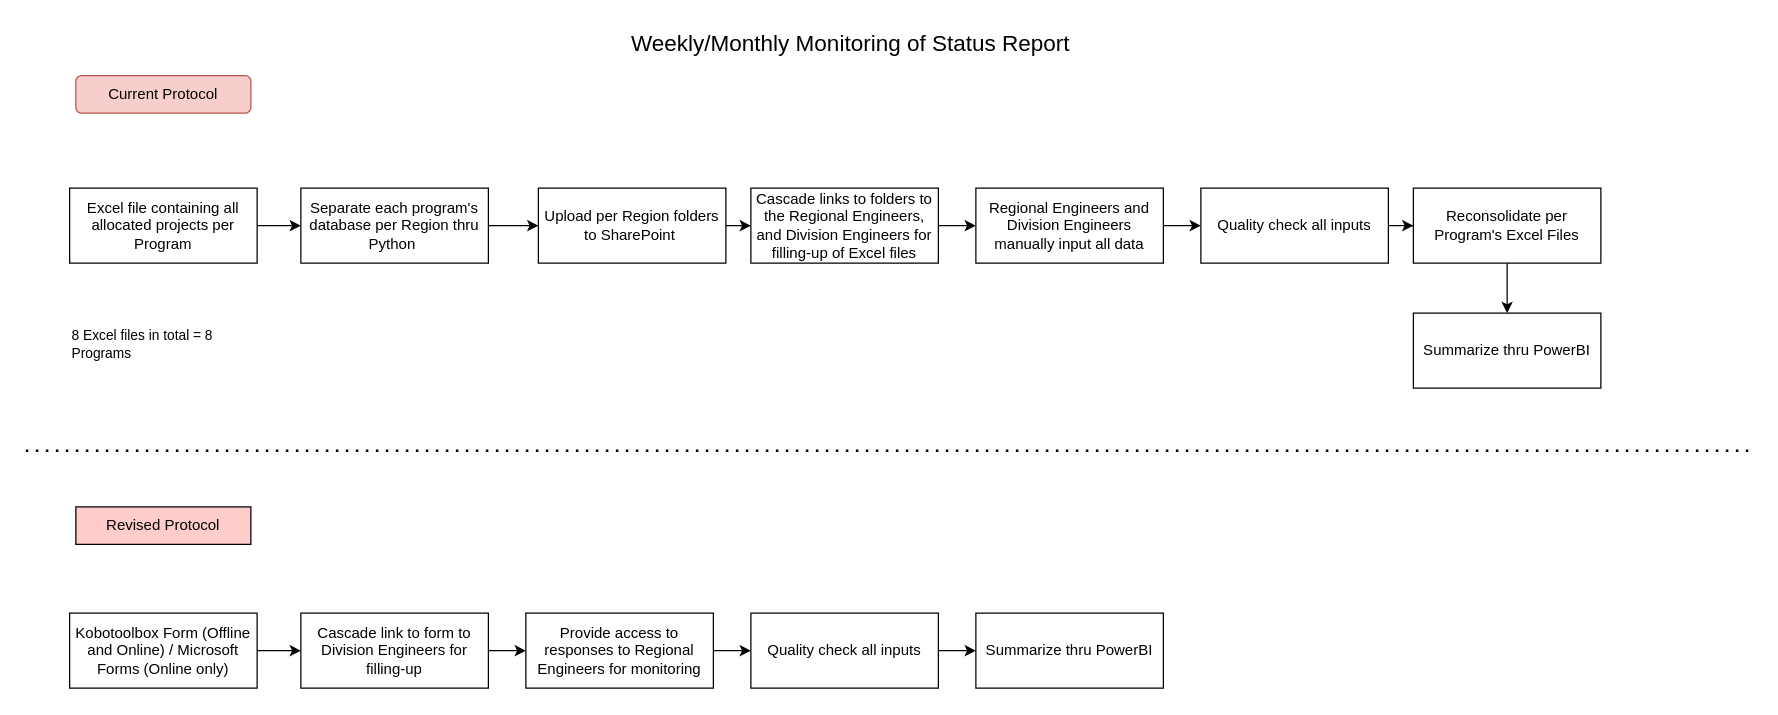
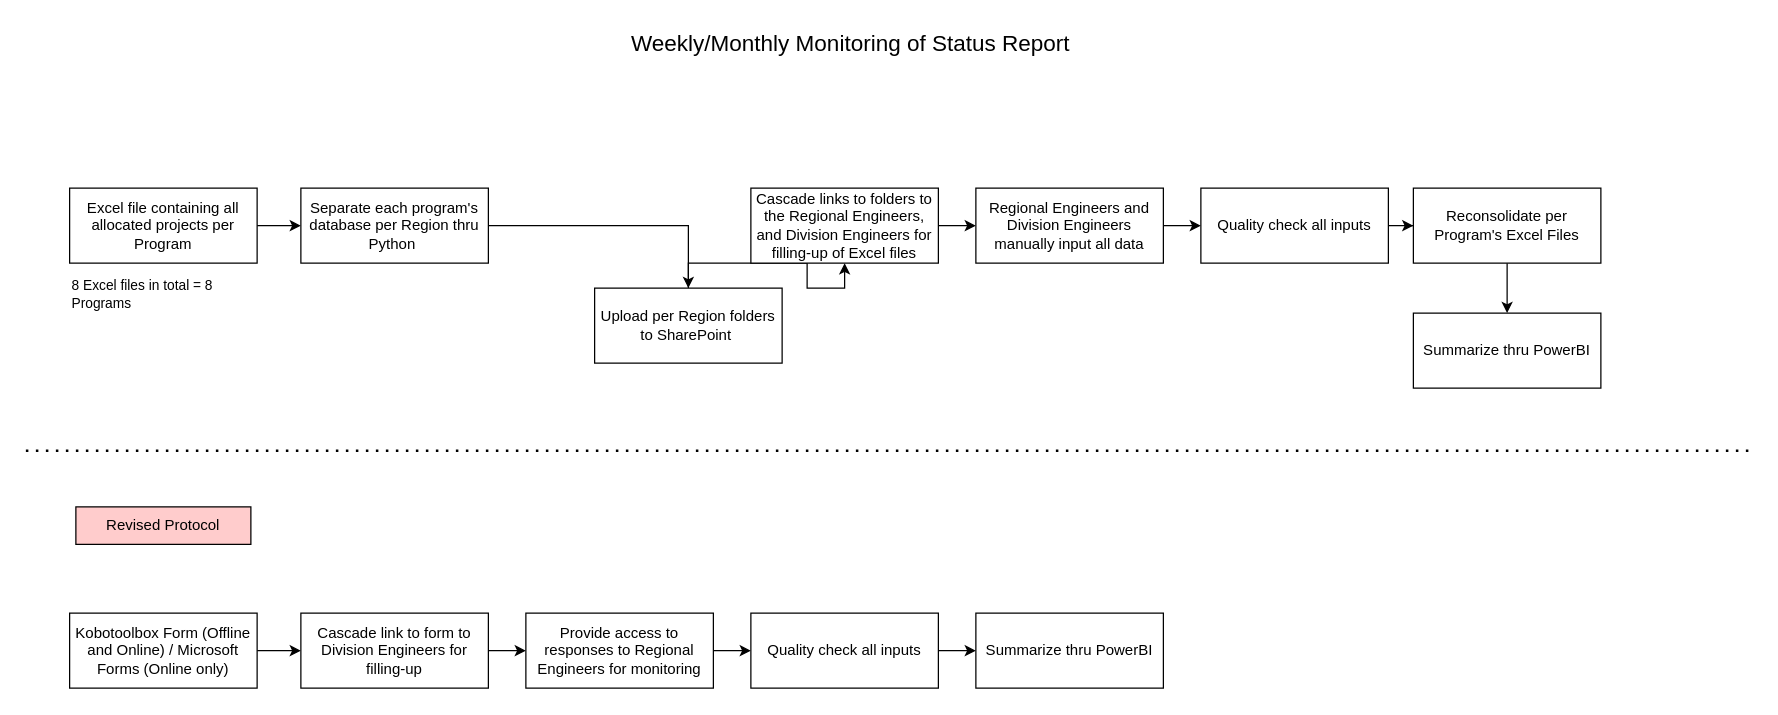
node "Current Protocol": removed
node "Upload per Region folders to SharePoint": moved (632, 226) -> (688, 326)
node "8 Excel files in total = 8 Programs": moved (154, 344) -> (154, 294)
